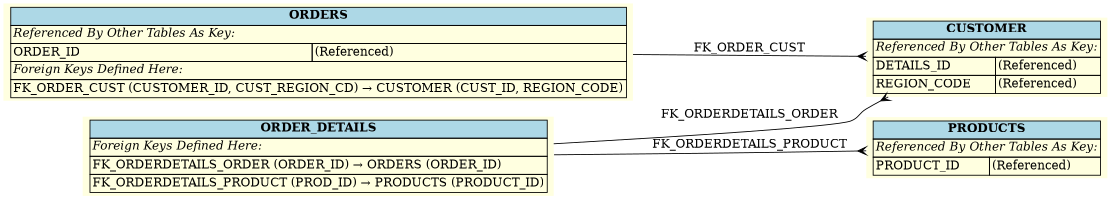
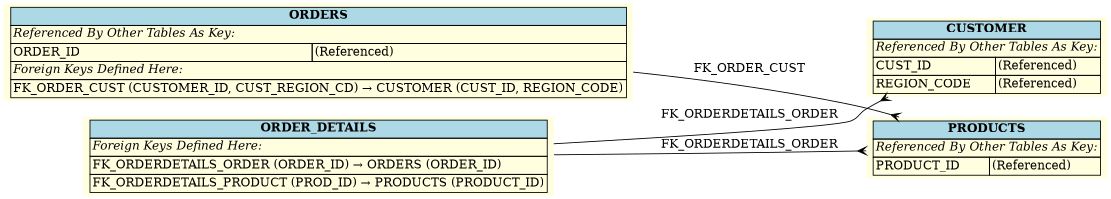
edge "ORDERS" -- "CUSTOMER": now "ORDERS" -- "PRODUCTS"
node "CUSTOMER": text "DETAILS_ID" -> "CUST_ID"
edge "PRODUCTS" -- "ORDER_DETAILS": label " FK_ORDERDETAILS_PRODUCT " -> " FK_ORDERDETAILS_ORDER "
